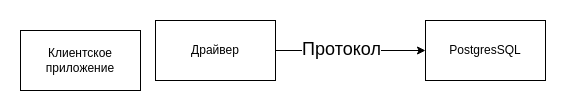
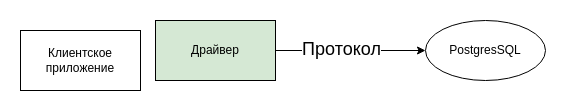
node "Драйвер": fillcolor #ffffff -> #d5e8d4
node "PostgresSQL": shape rectangle -> ellipse
